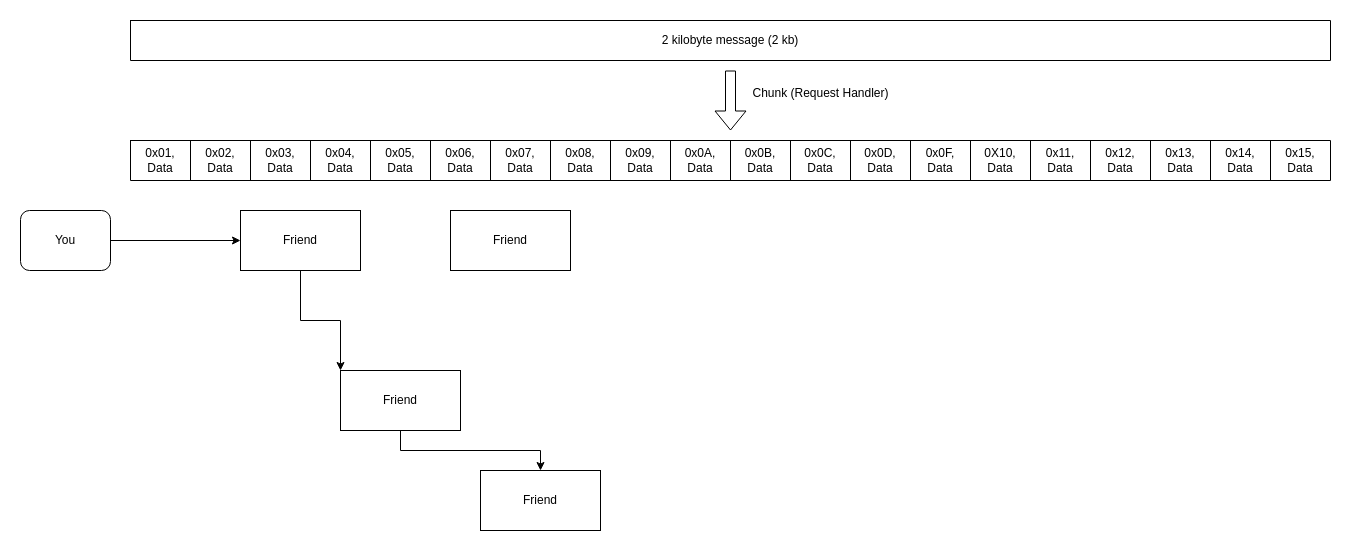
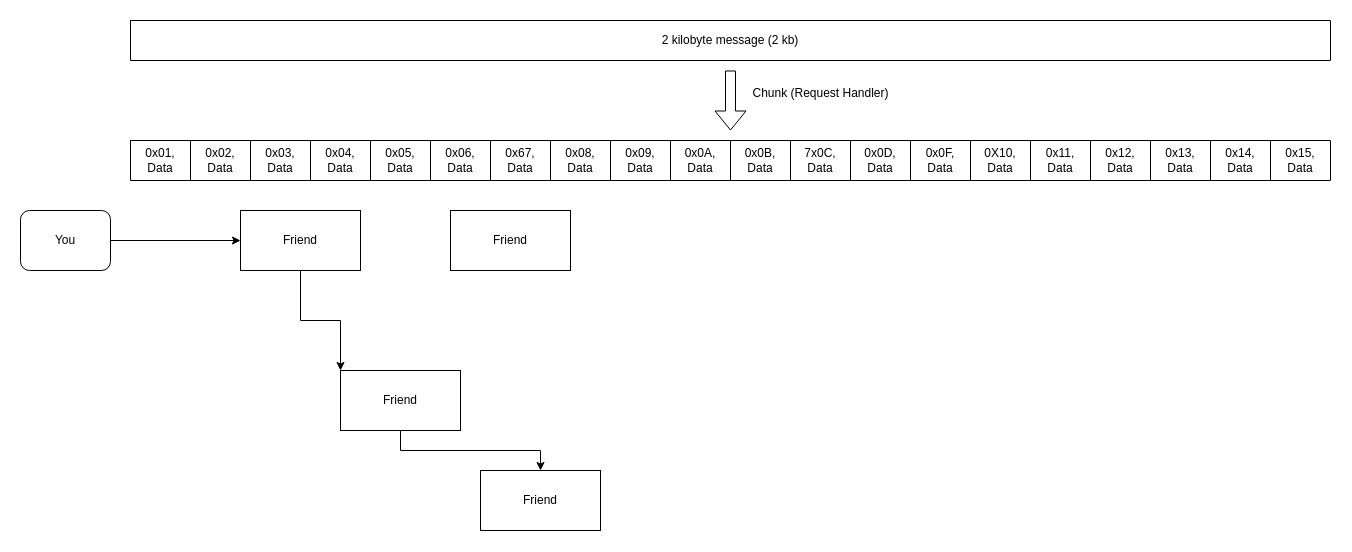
node "0x07, Data": label "0x07, Data" -> "0x67, Data"
node "0x0C, Data": label "0x0C, Data" -> "7x0C, Data"
